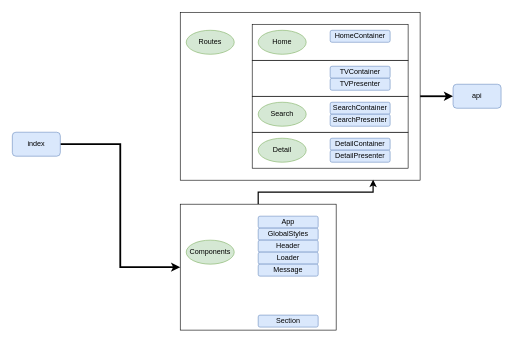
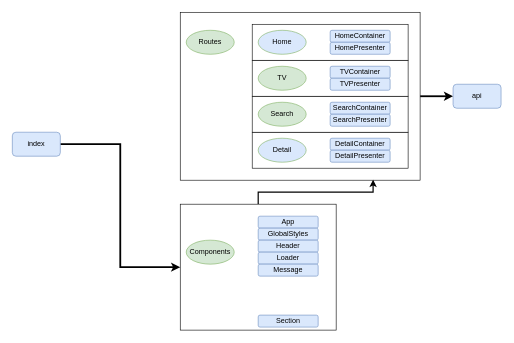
node "Home": fillcolor #d5e8d4 -> #dae8fc
node "HomePresenter": added
node "TV": added
node "Detail": fillcolor #d5e8d4 -> #dae8fc
